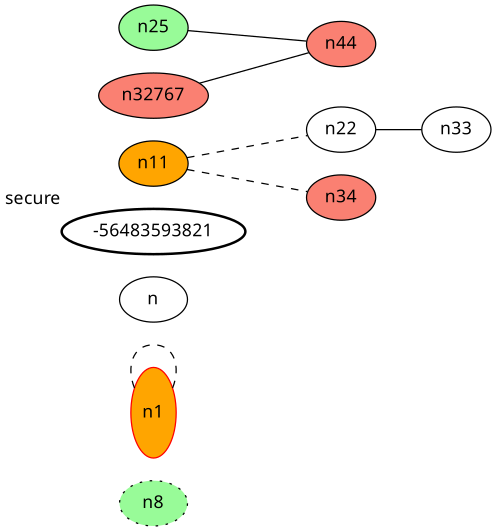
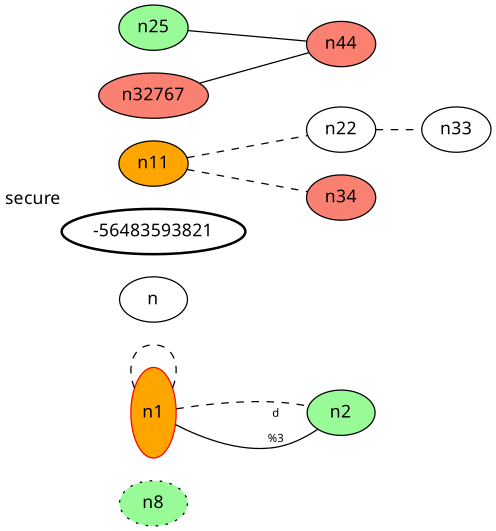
edge "n22" -- "n33": style solid -> dashed
node "n2": added
